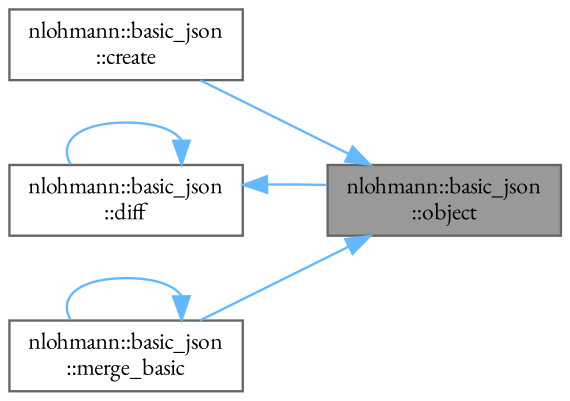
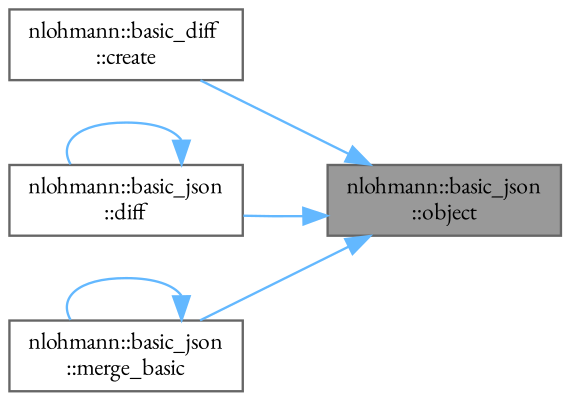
node "nlohmann::basic_json ::create": label "nlohmann::basic_json ::create" -> "nlohmann::basic_diff ::create"
edge "nlohmann::basic_json ::object" -> "nlohmann::basic_json ::diff": reversed
